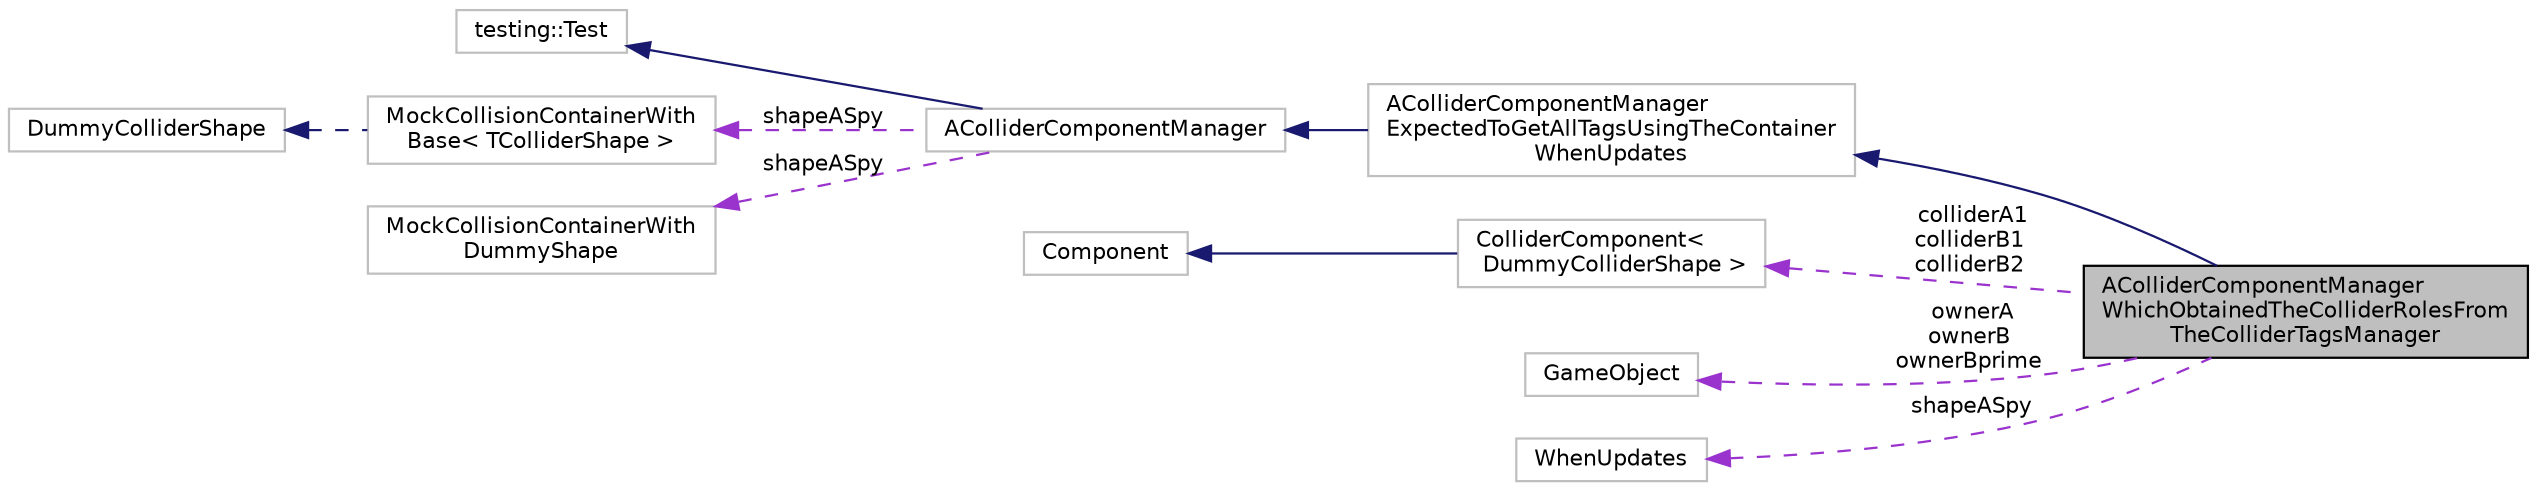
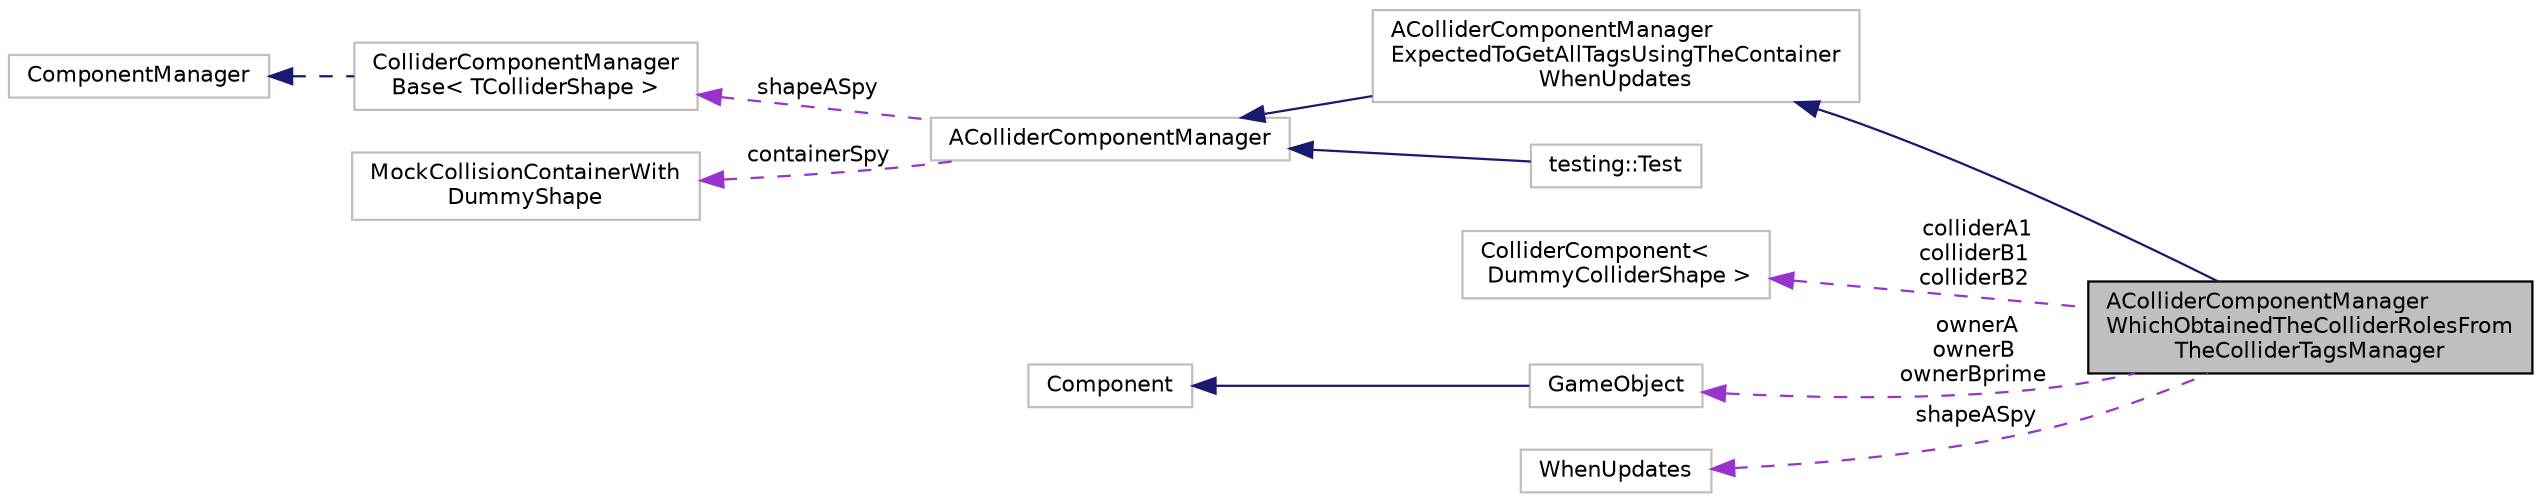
edge "AColliderComponentManager" -> "testing::Test": reversed
node "DummyColliderShape": label "DummyColliderShape" -> "ComponentManager"
node "MockCollisionContainerWith Base< TColliderShape >": label "MockCollisionContainerWith Base< TColliderShape >" -> "ColliderComponentManager Base< TColliderShape >"
edge "AColliderComponentManager" -> "MockCollisionContainerWith DummyShape": label " shapeASpy" -> " containerSpy"
edge "ColliderComponent< DummyColliderShape >" -> "Component": now "GameObject" -> "Component"
